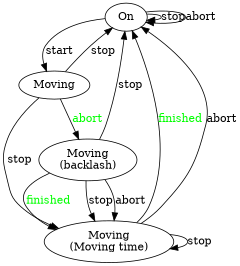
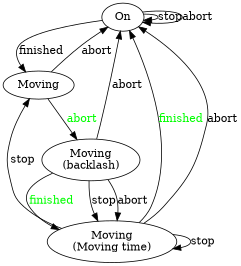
edge "On" -> "Moving": label "start" -> "finished"
edge "Moving" -> "On": label "stop" -> "abort"
edge "Moving (backlash)" -> "On": label "stop" -> "abort"
edge "Moving" -> "Moving (Moving time)": reversed
